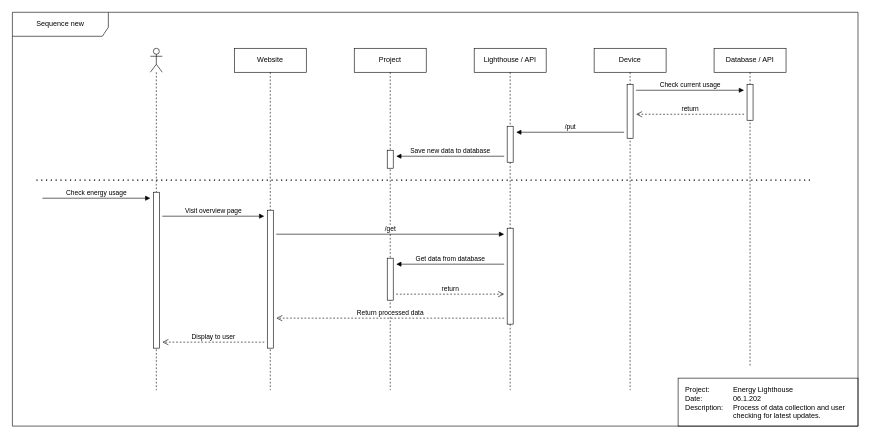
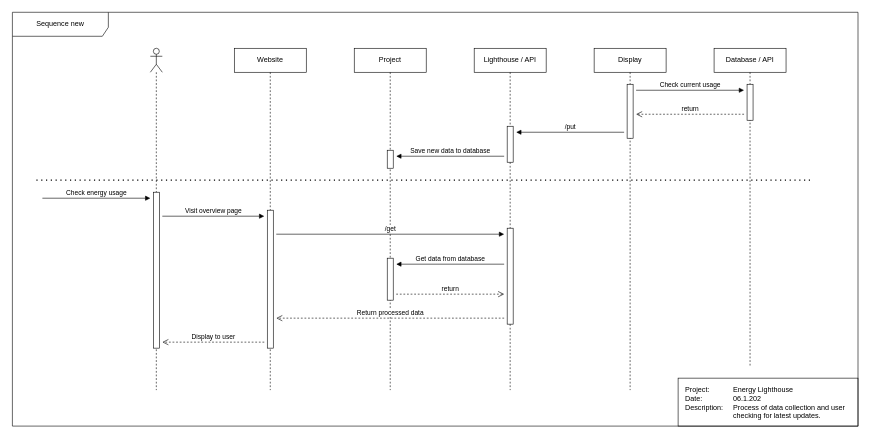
node "Device": label "Device" -> "Display"
